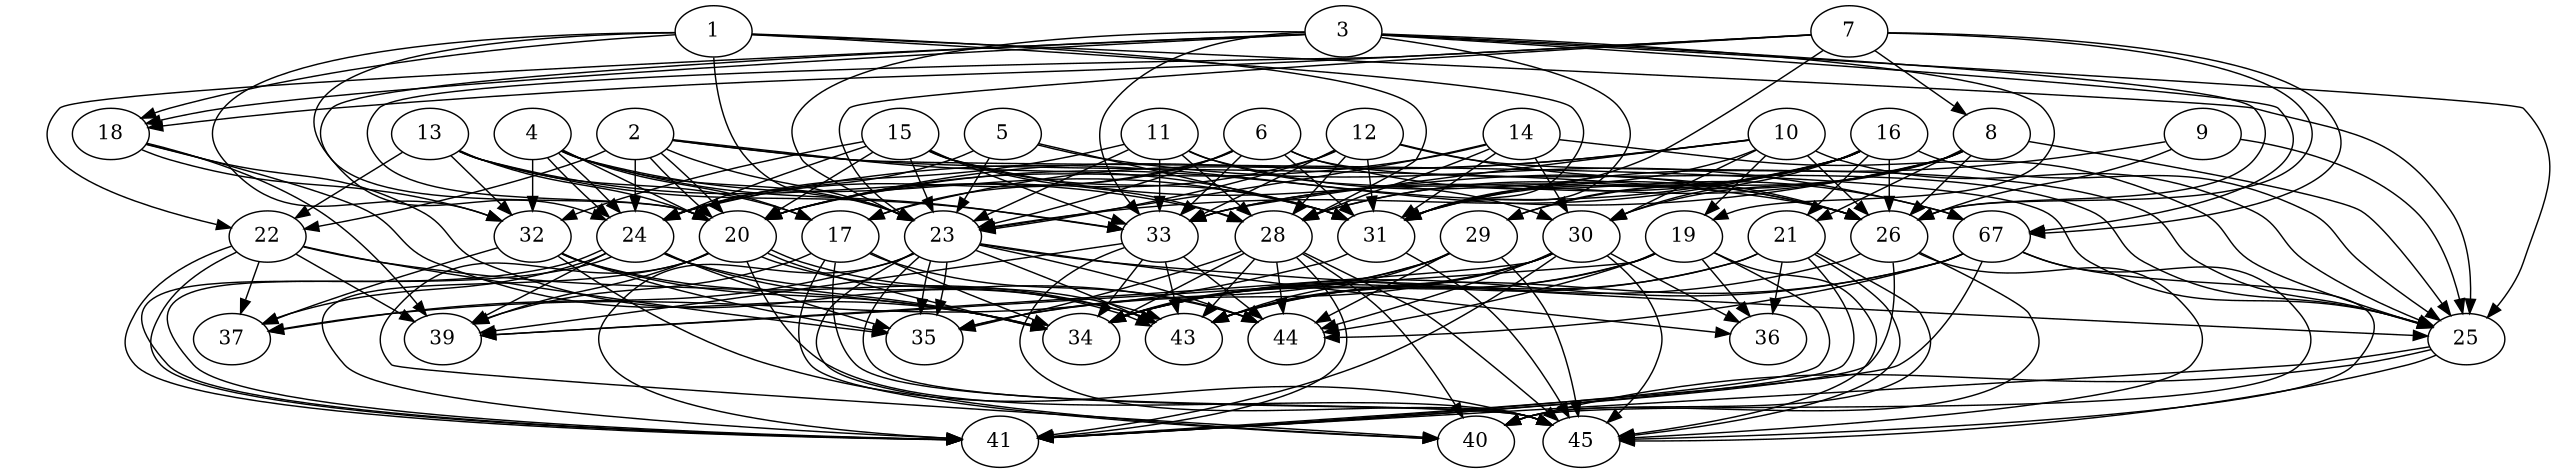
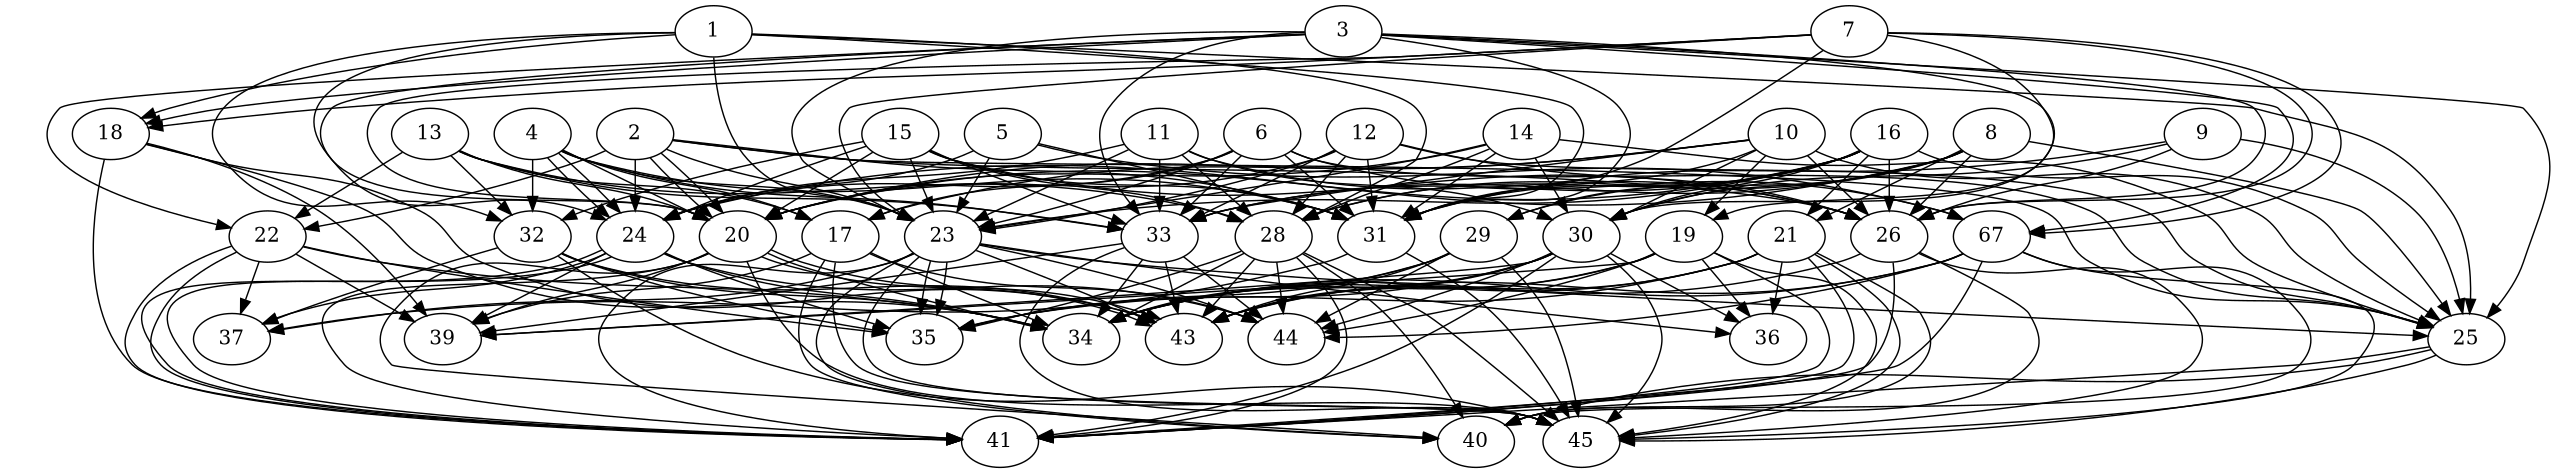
edge "7" -> "8": now "7" -> "30"
edge "9" -> "30": added
edge "18" -> "32": now "18" -> "41"
edge "21" -> "35": added
